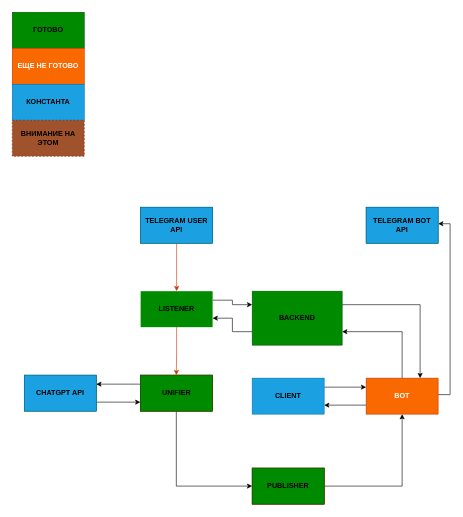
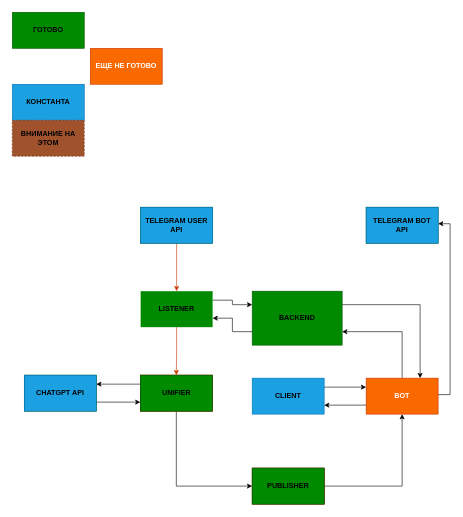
node "ЕЩЕ НЕ ГОТОВО": moved (48, 66) -> (126, 66)
